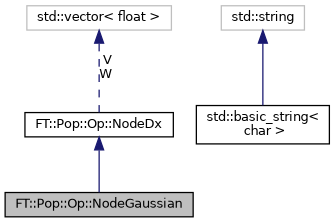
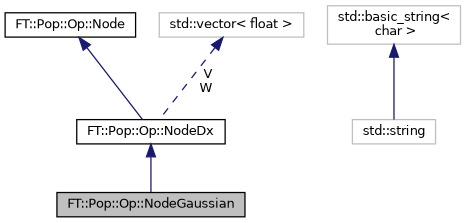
node "FT::Pop::Op::Node": added
edge "std::basic_string< char >" -> "std::string": reversed
node "std::basic_string< char >": color black -> grey75
